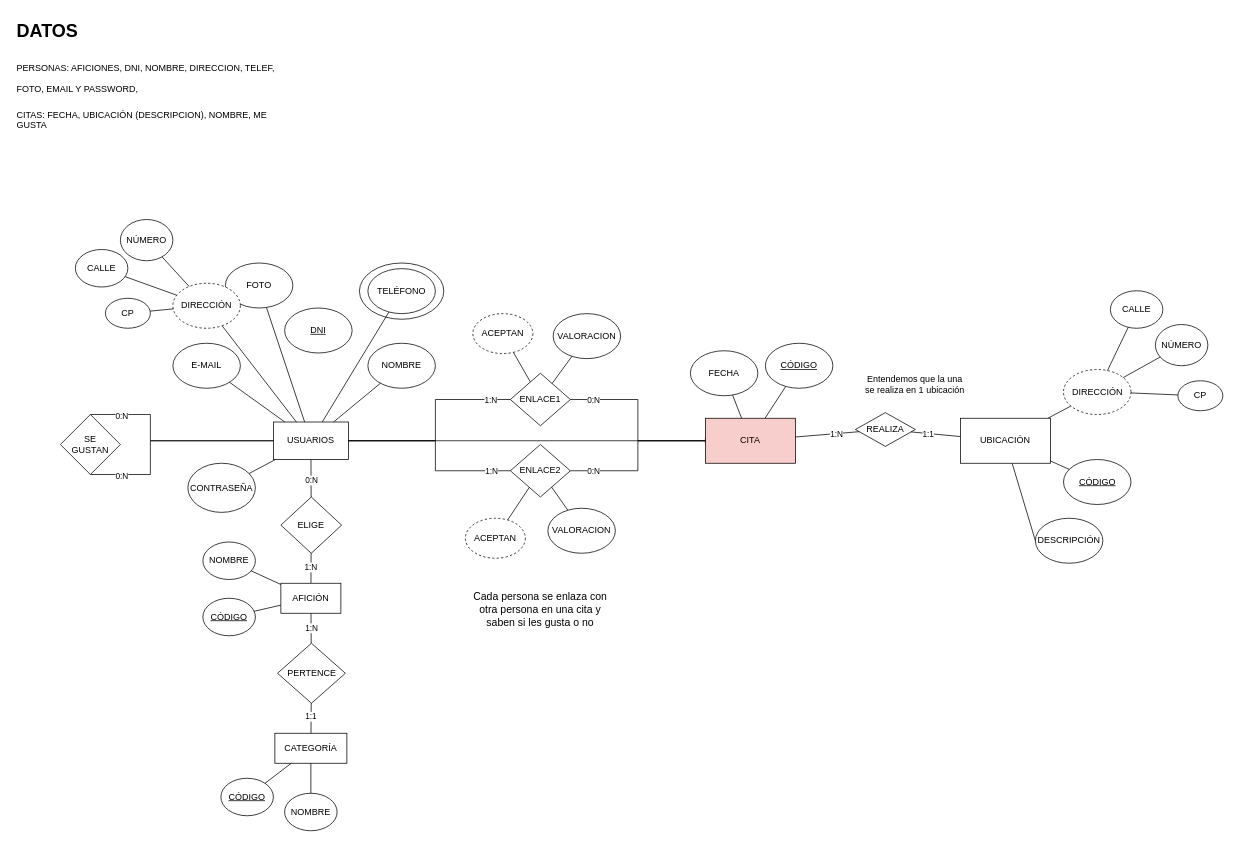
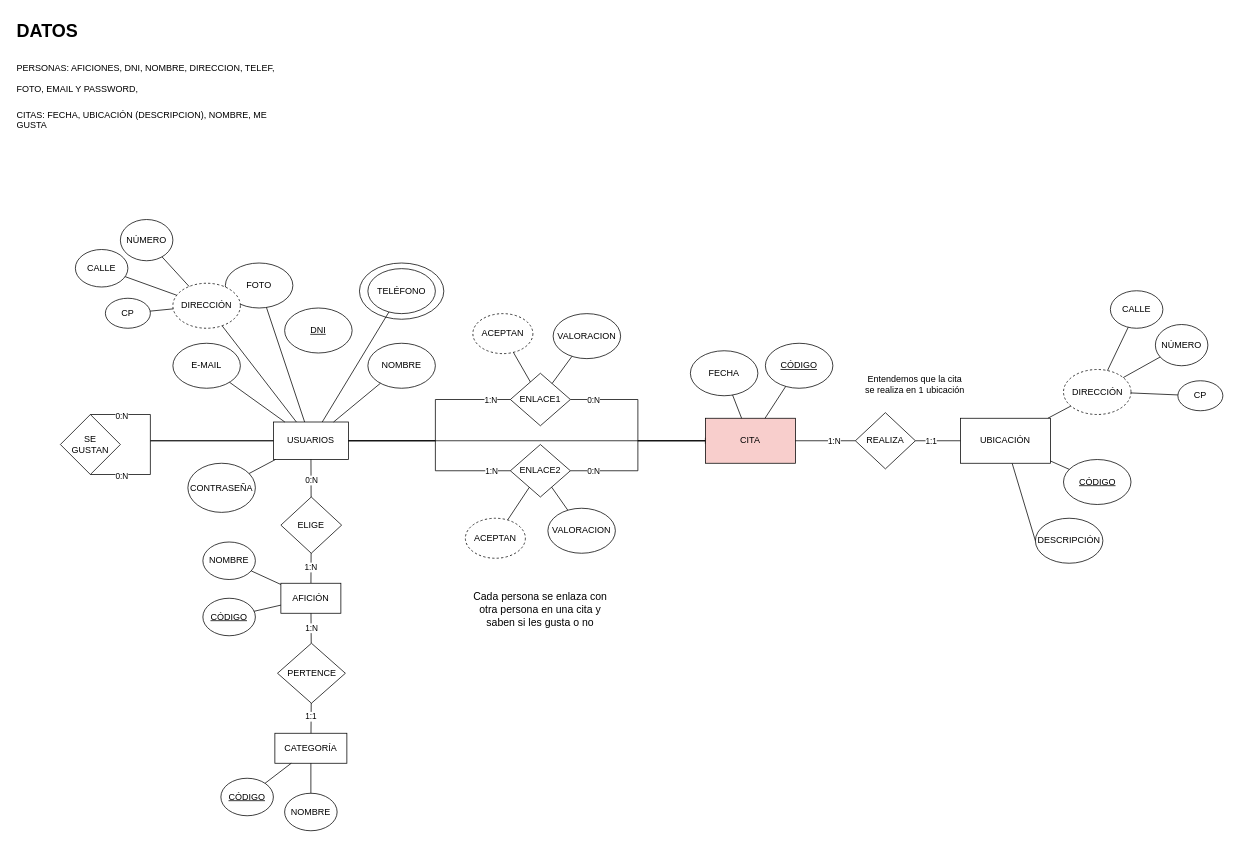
node "Entendemos que la una se realiza en 1 ubicación": label "Entendemos que la una se realiza en 1 ubicación" -> "Entendemos que la cita se realiza en 1 ubicación"
node "REALIZA": size 60x34 -> 60x56
